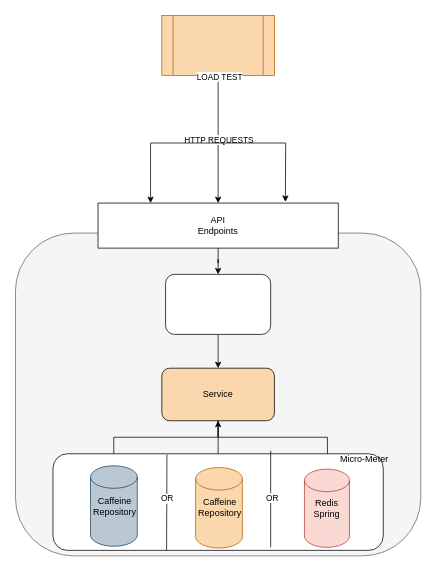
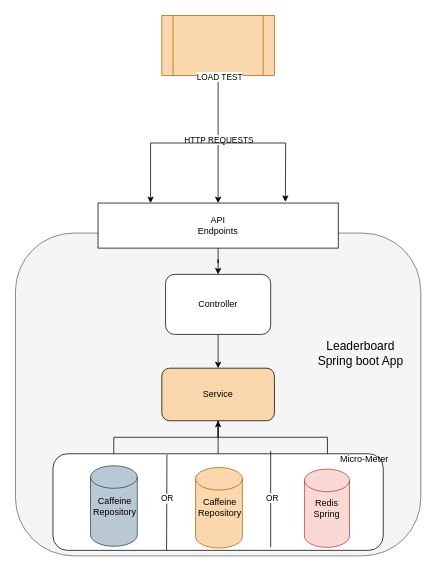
node "Controller": added
node "Leaderboard Spring boot App": added
